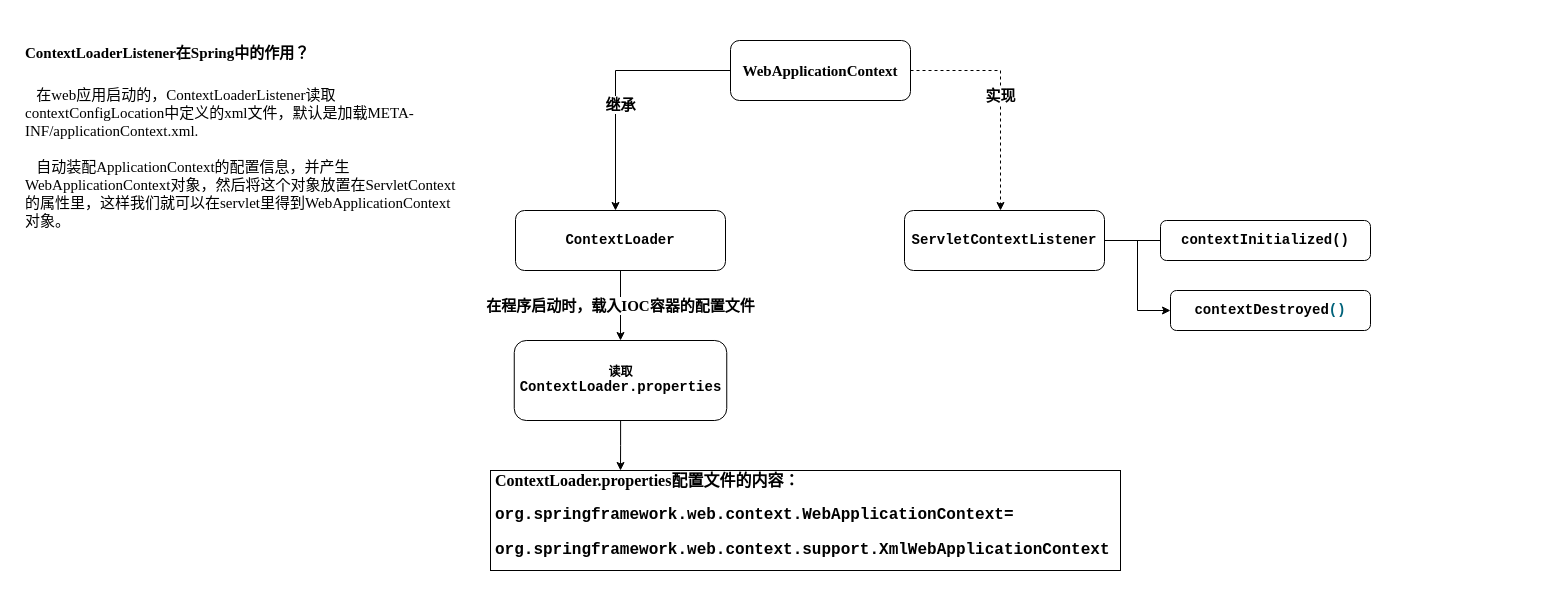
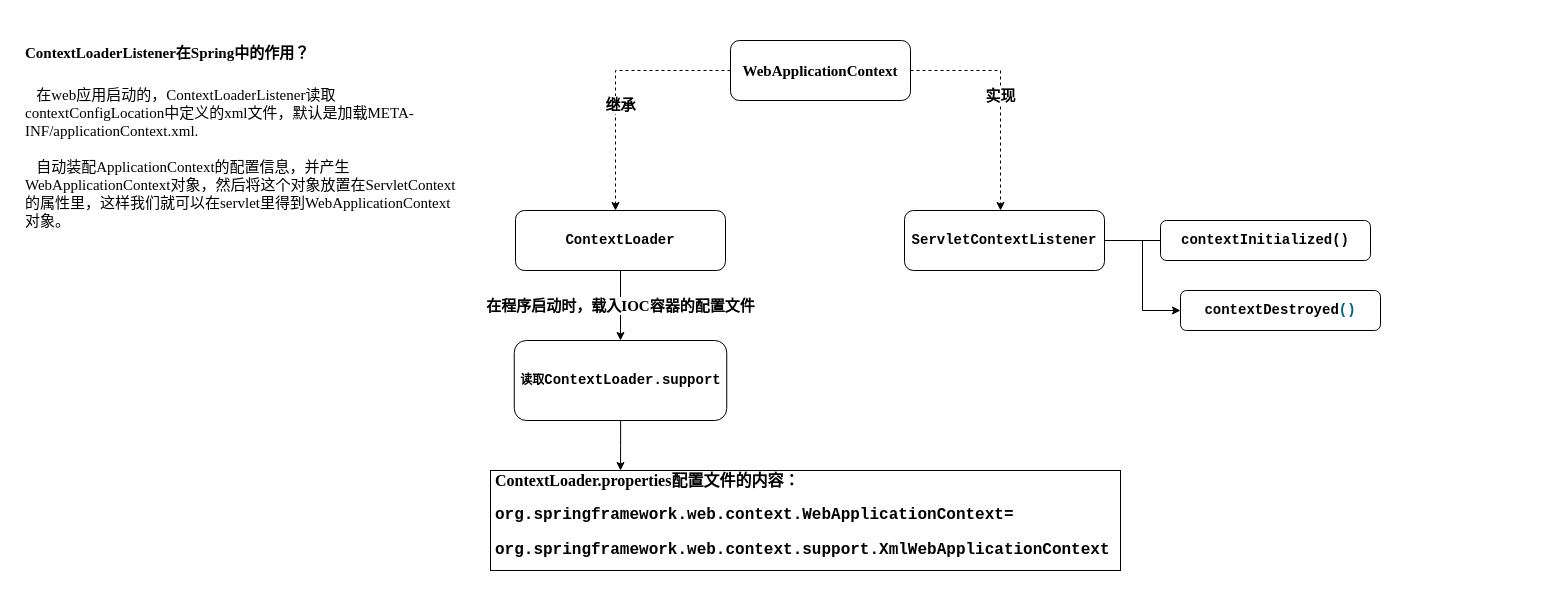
edge "WebApplicationContext" -> "ContextLoader": style solid -> dashed
node "contextDestroyed()": moved (1271, 311) -> (1281, 311)
node "读取ContextLoader.properties": label "读取ContextLoader.properties" -> "读取ContextLoader.support"
